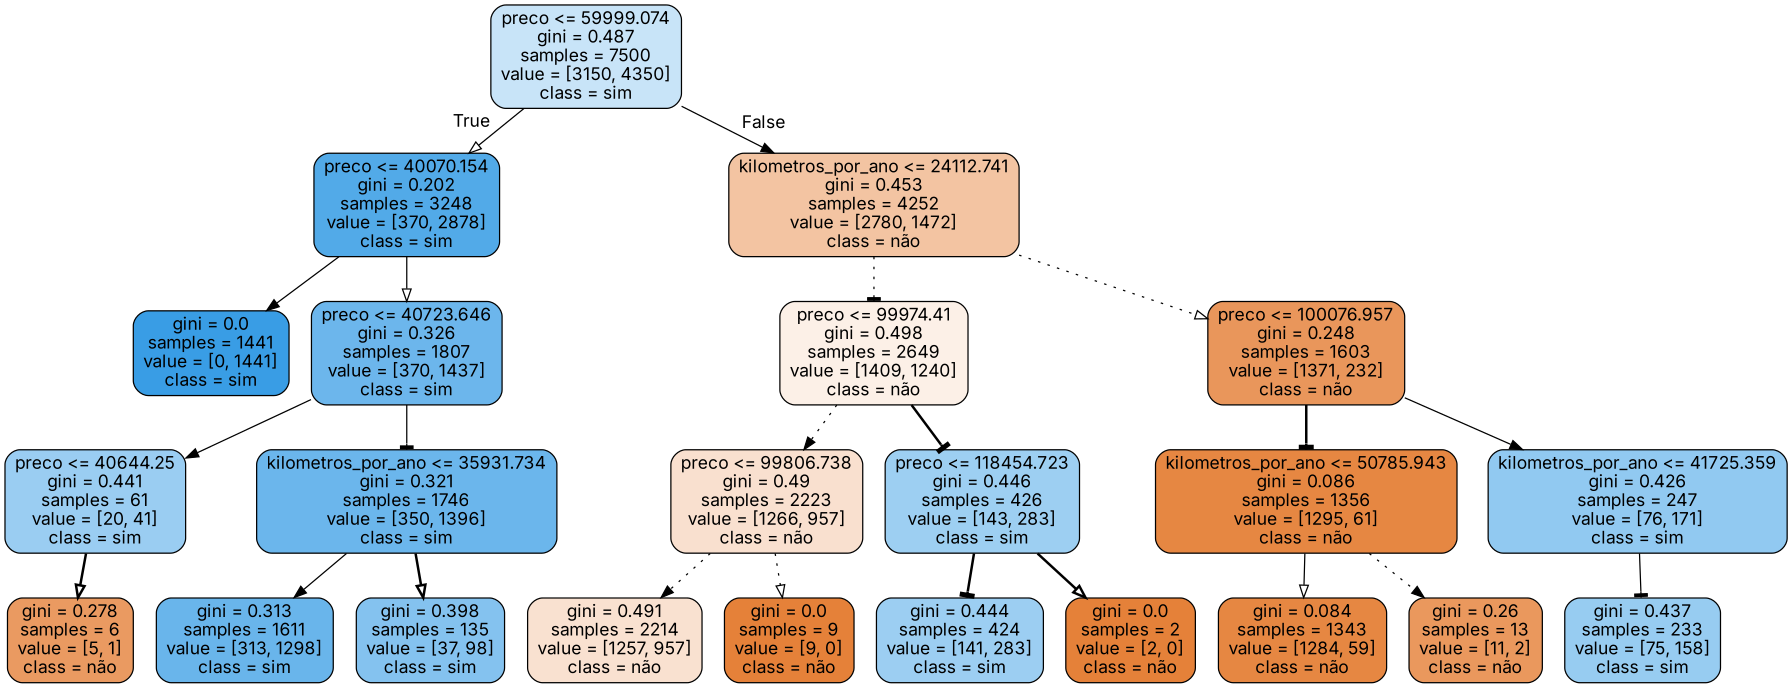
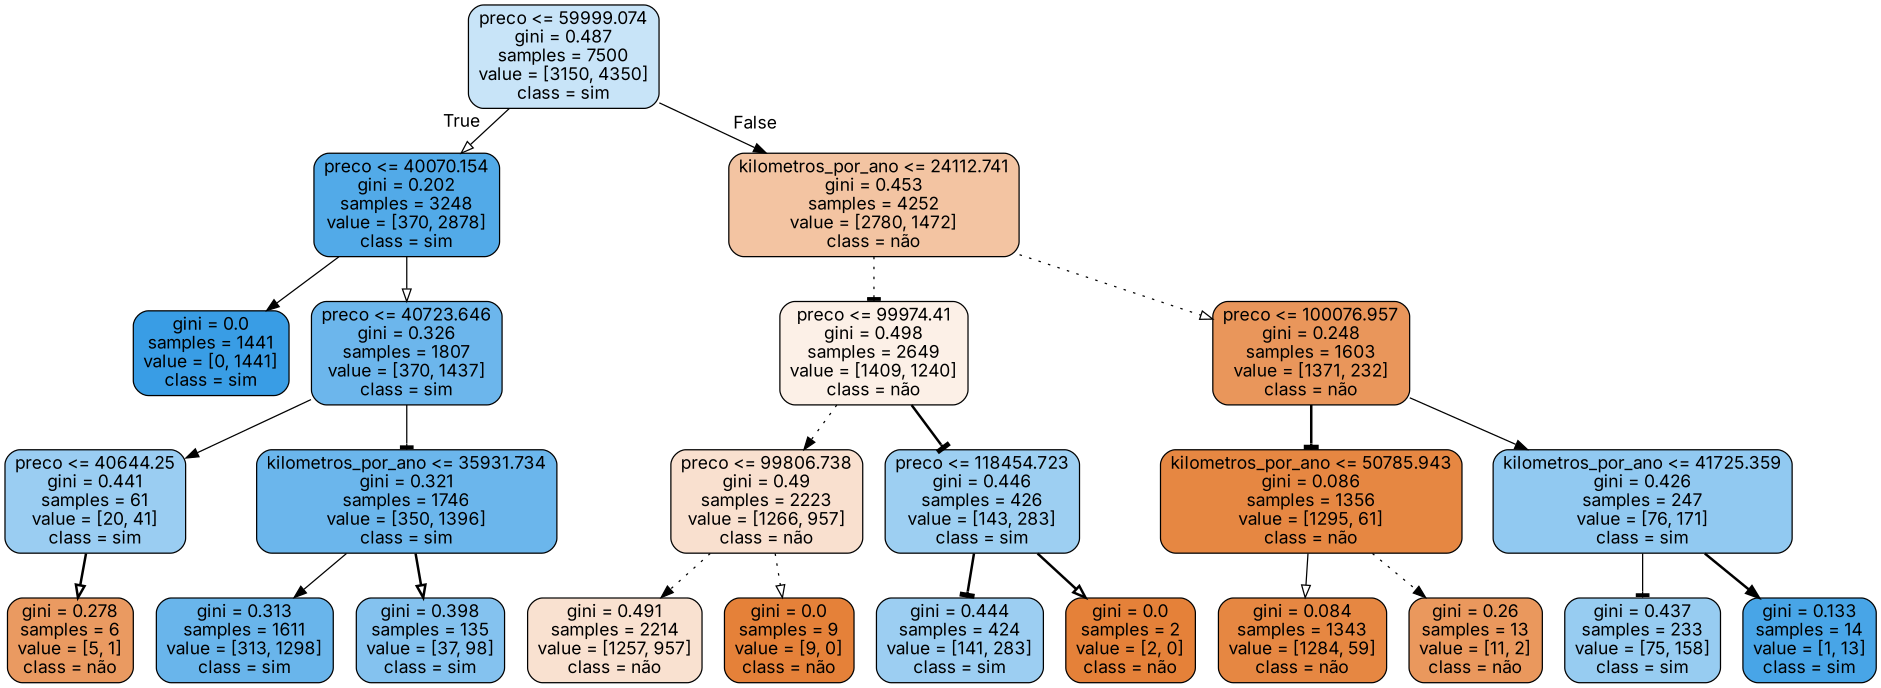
node "gini = 0.133 samples = 14 value = [1, 13] class = sim": added
